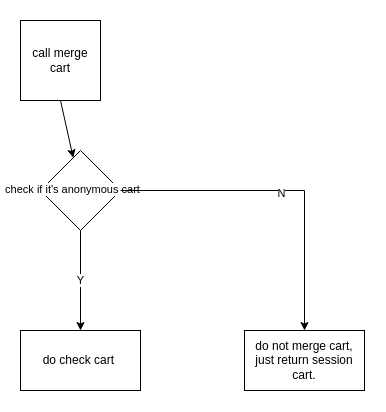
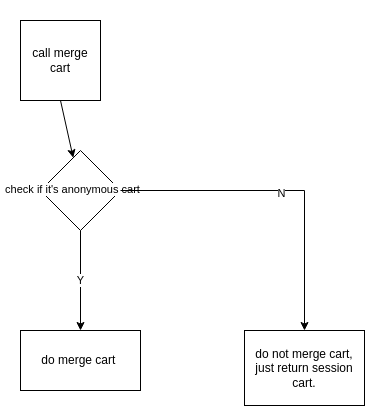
node "do check cart": label "do check cart" -> "do merge cart"
node "do not merge cart, just return session cart.": size 120x60 -> 120x75
